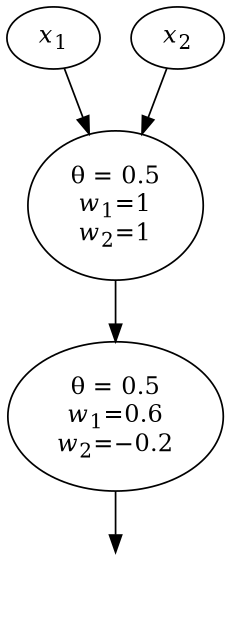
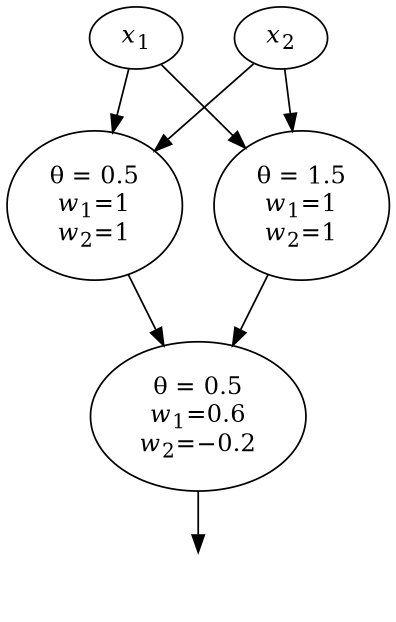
node "θ = 1.5": added
